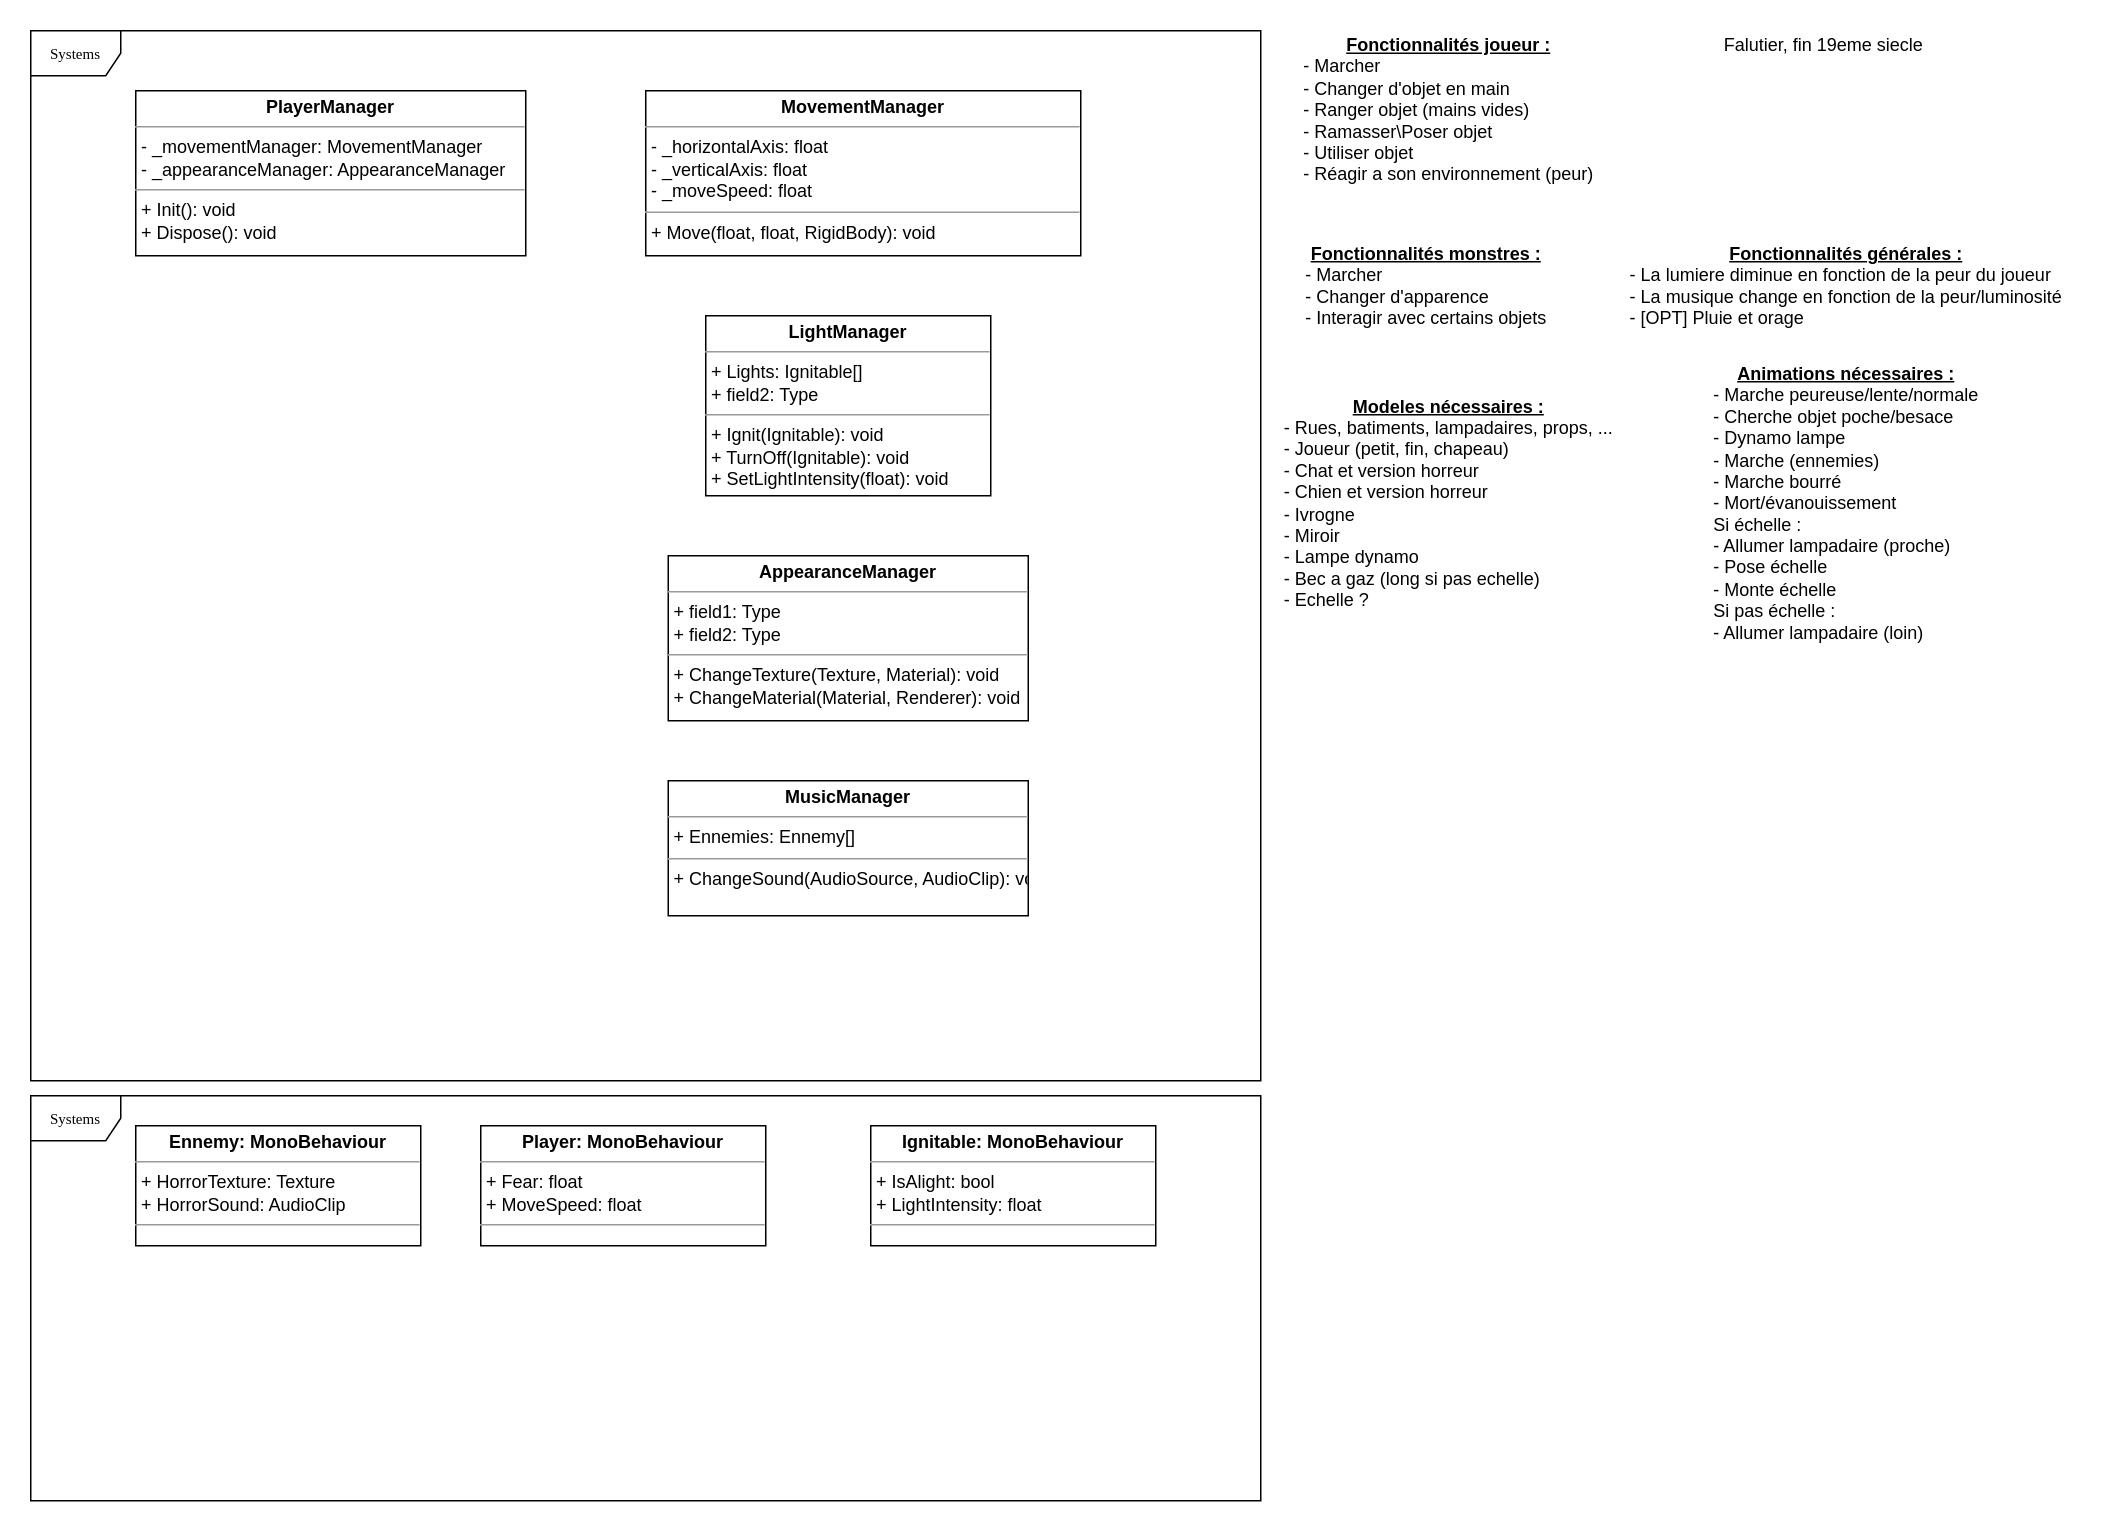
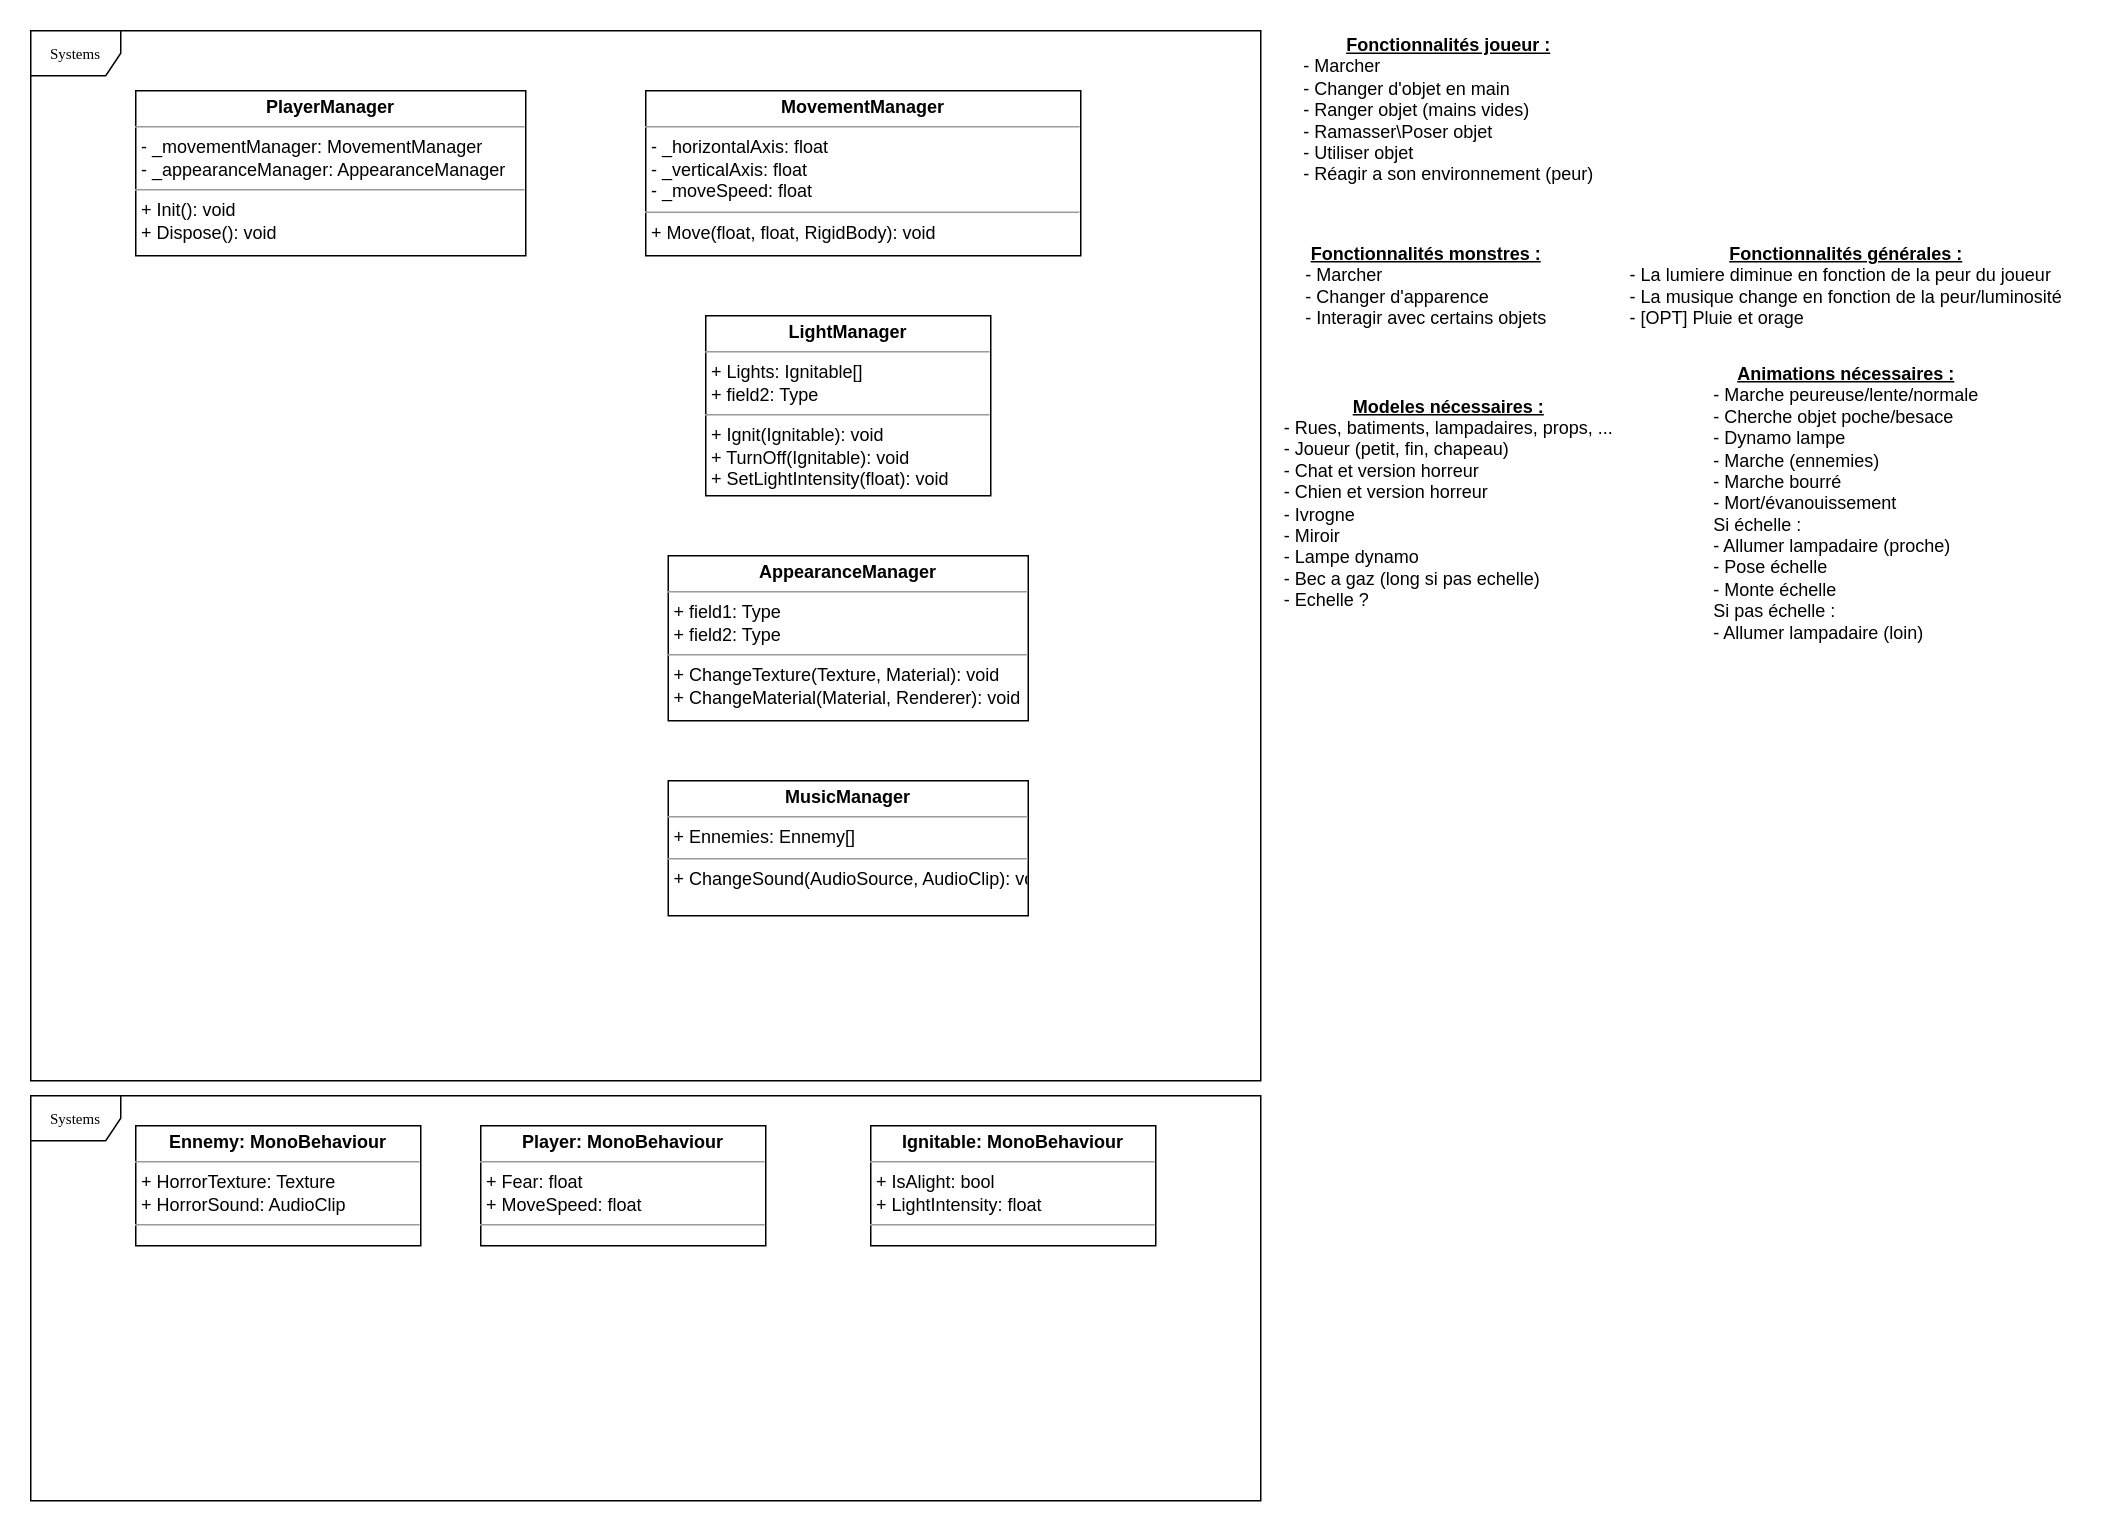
node "Falutier, fin 19eme siecle": removed
